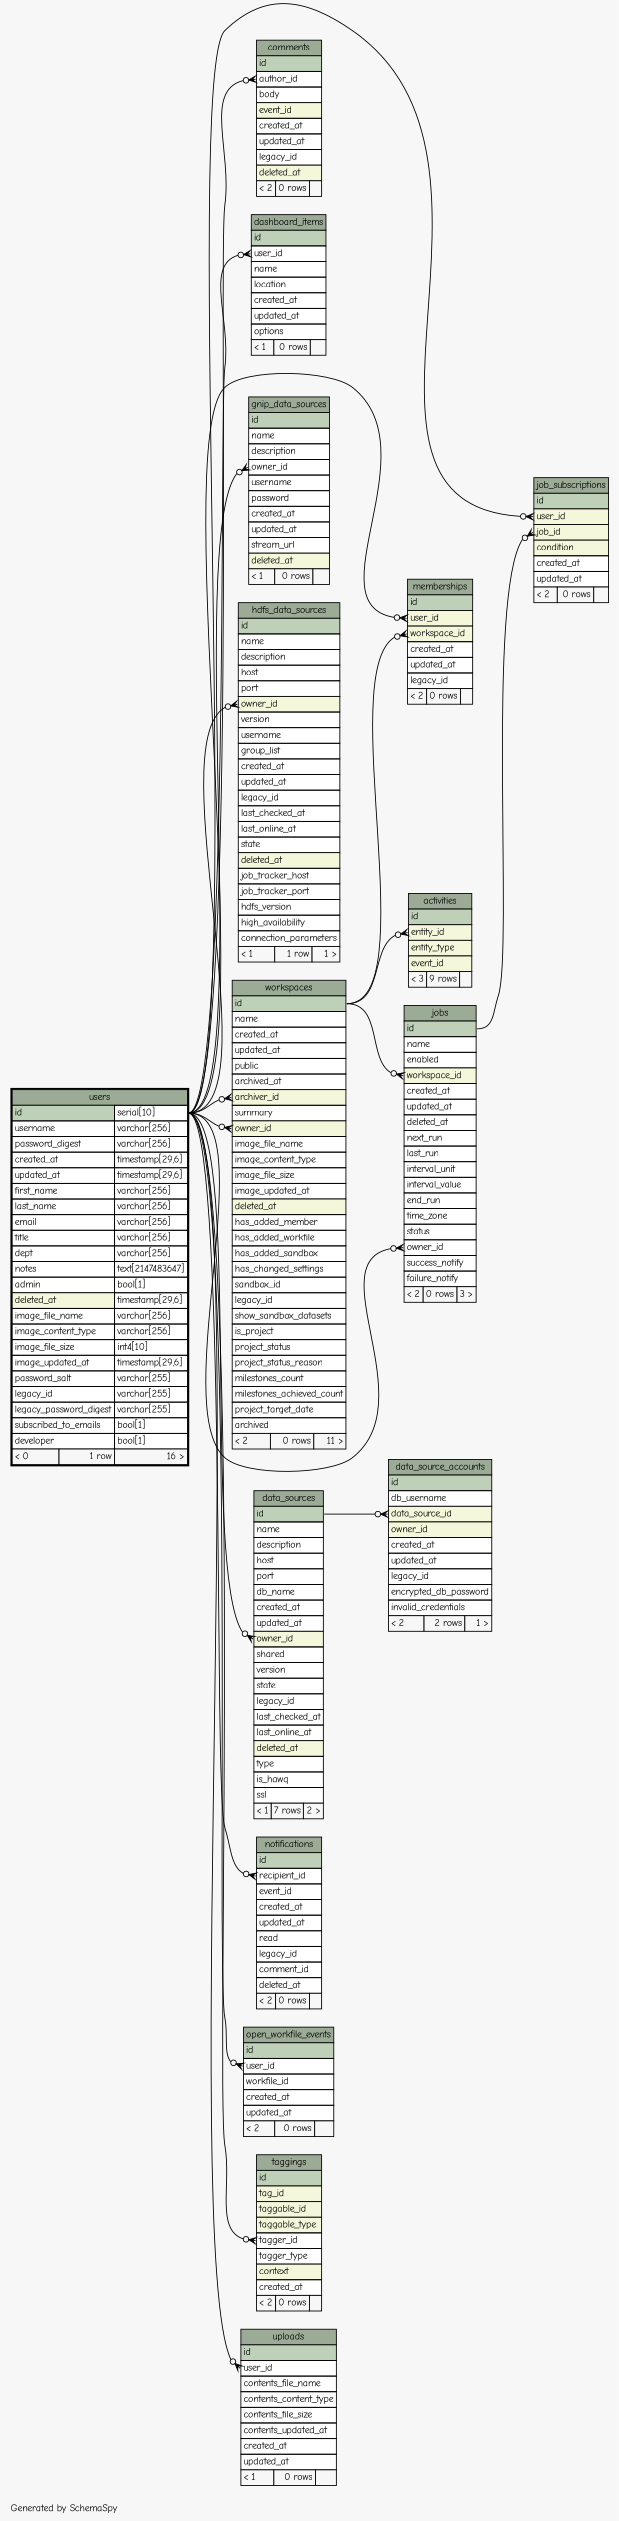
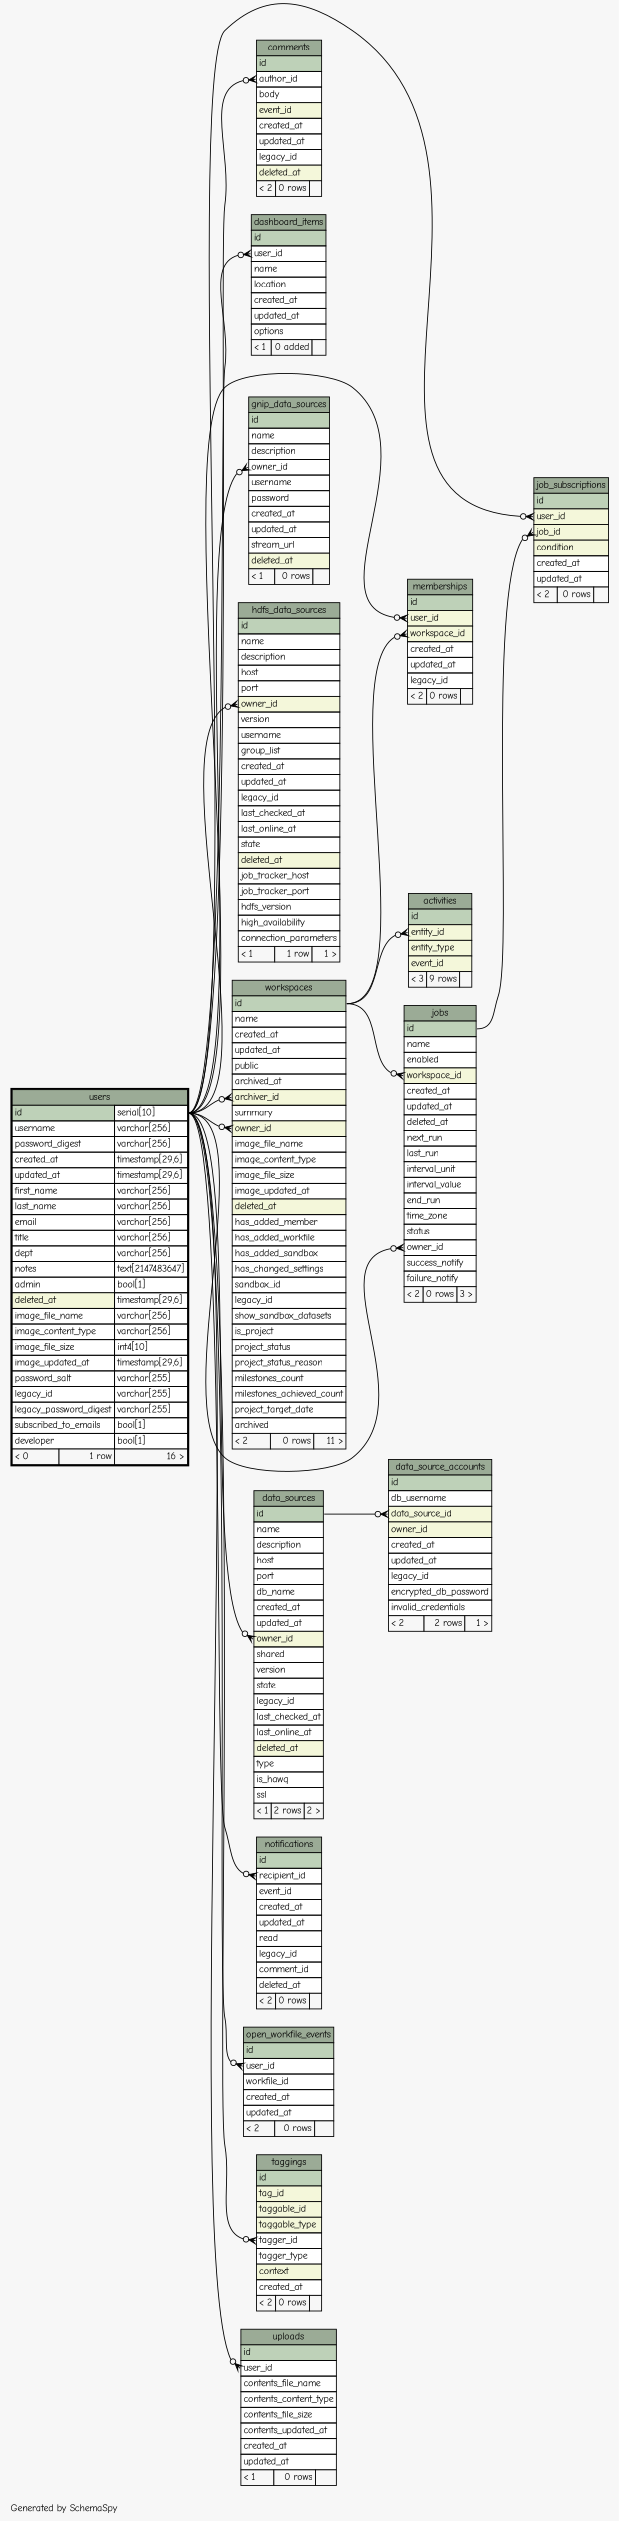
node "dashboard_items": text "0 rows" -> "0 added"
node "data_sources": text "7 rows" -> "2 rows"
